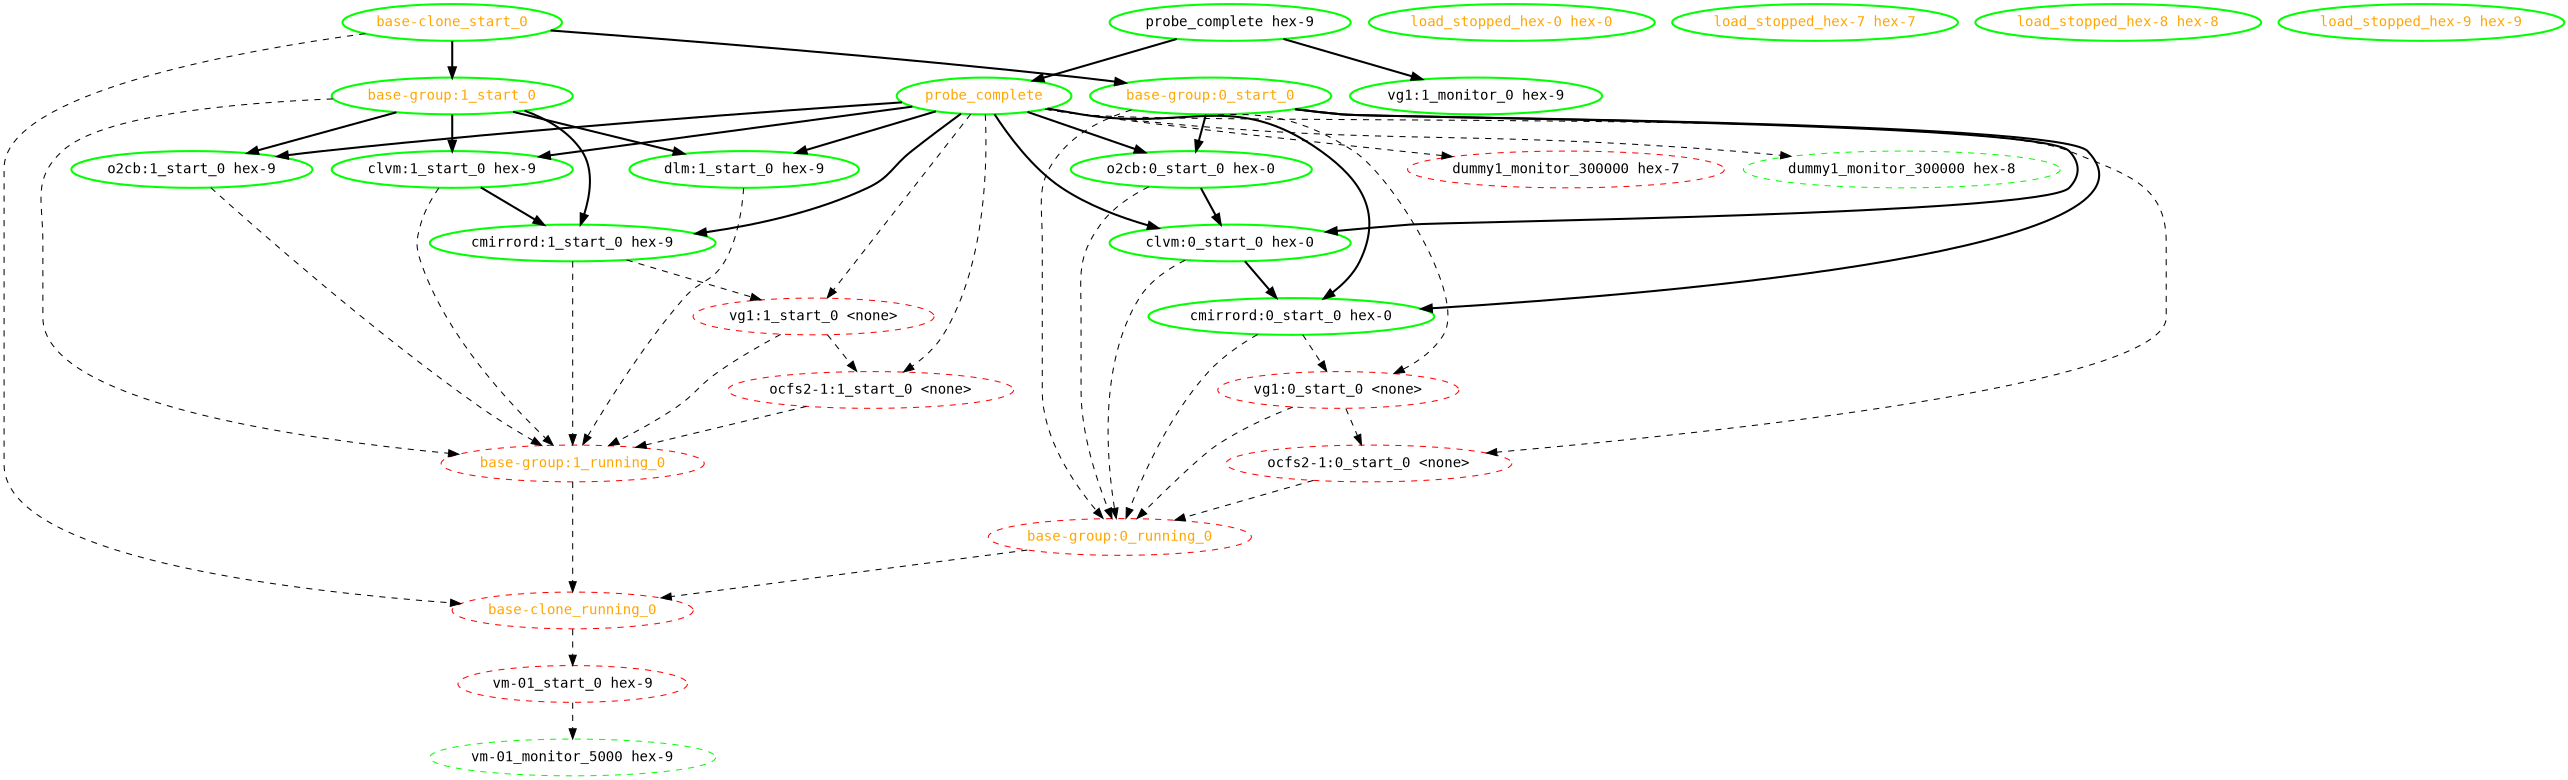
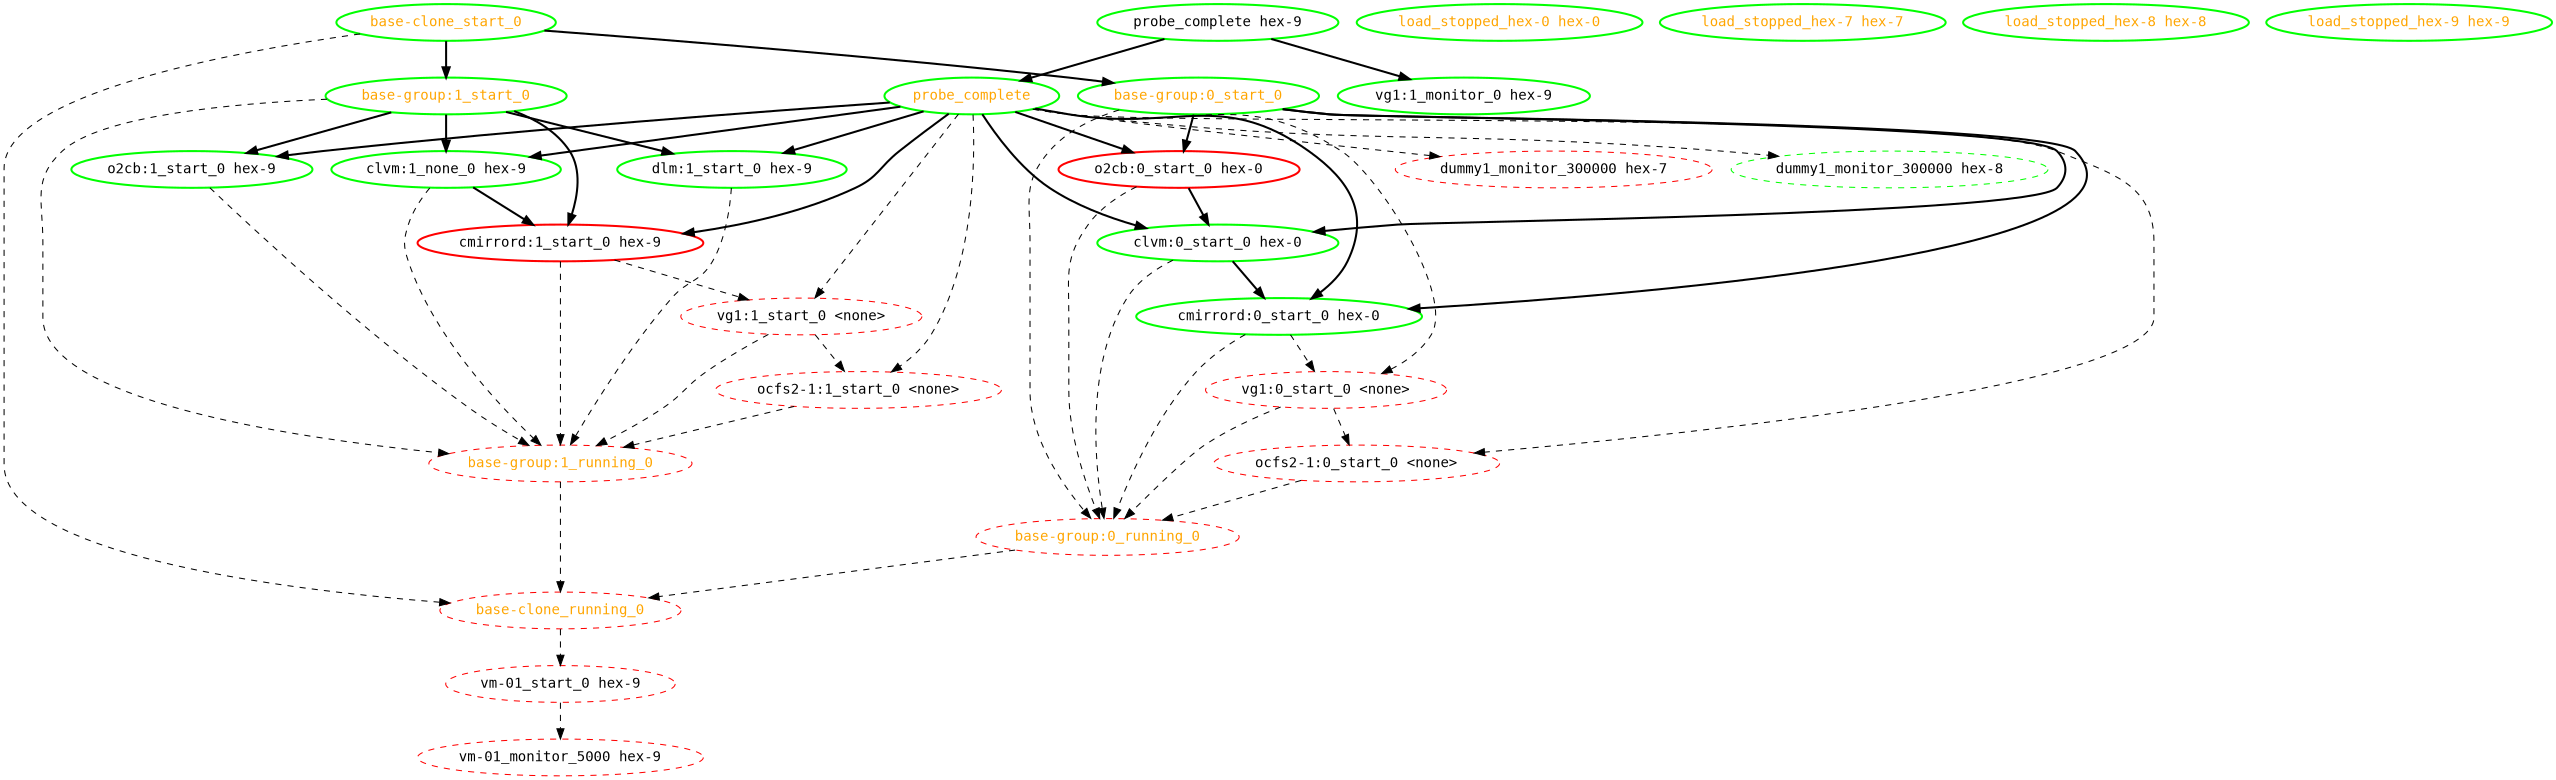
node "clvm:1_start_0 hex-9": label "clvm:1_start_0 hex-9" -> "clvm:1_none_0 hex-9"
node "o2cb:0_start_0 hex-0": color green -> red
node "cmirrord:1_start_0 hex-9": color green -> red
node "vm-01_monitor_5000 hex-9": color green -> red
